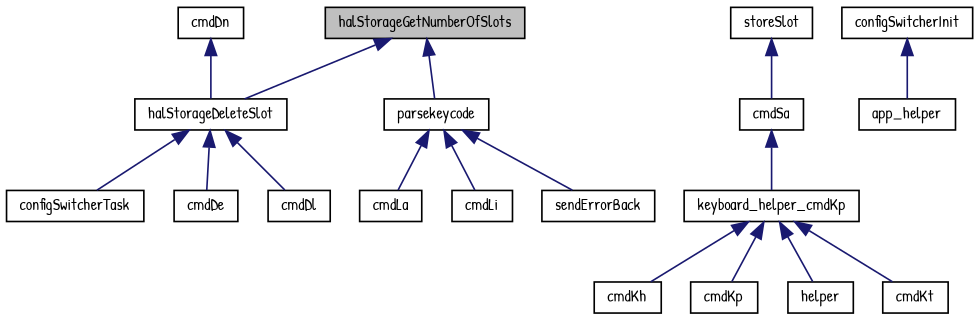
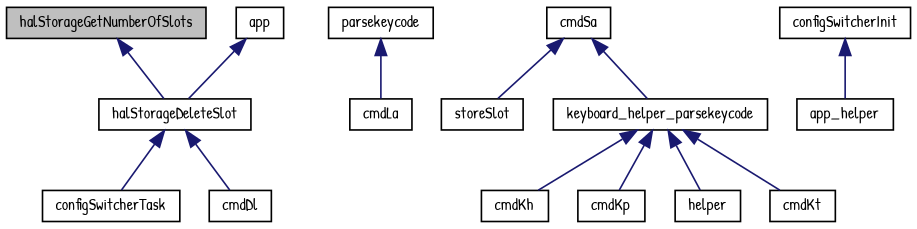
node "cmdDn": label "cmdDn" -> "app"
edge "parsekeycode" -> "halStorageGetNumberOfSlots": removed
edge "cmdSa" -> "storeSlot": reversed
node "cmdDe": removed
node "cmdLi": removed
node "sendErrorBack": removed
node "keyboard_helper_cmdKp": label "keyboard_helper_cmdKp" -> "keyboard_helper_parsekeycode"
